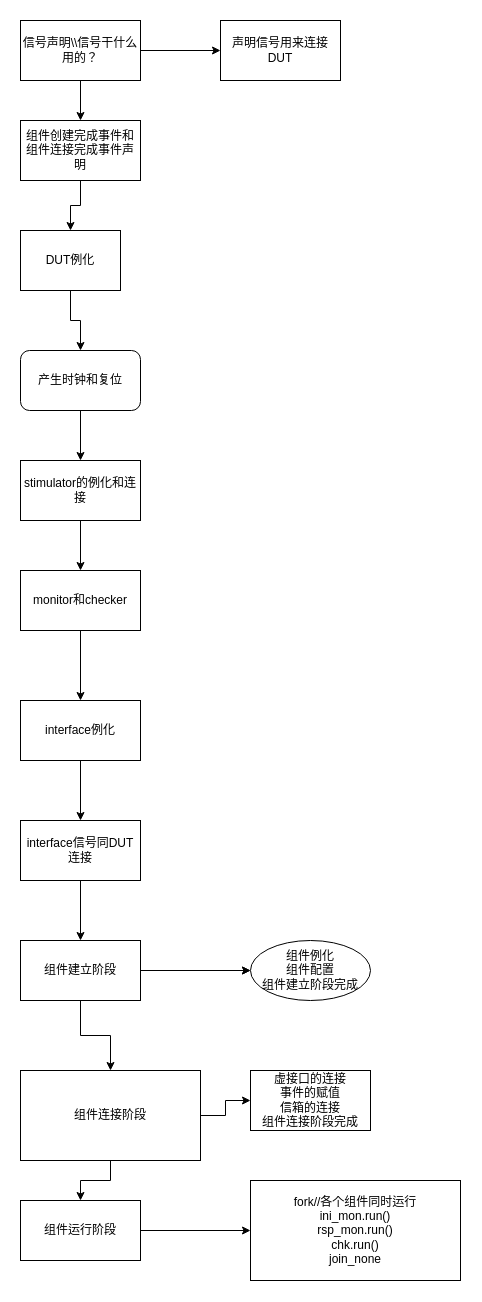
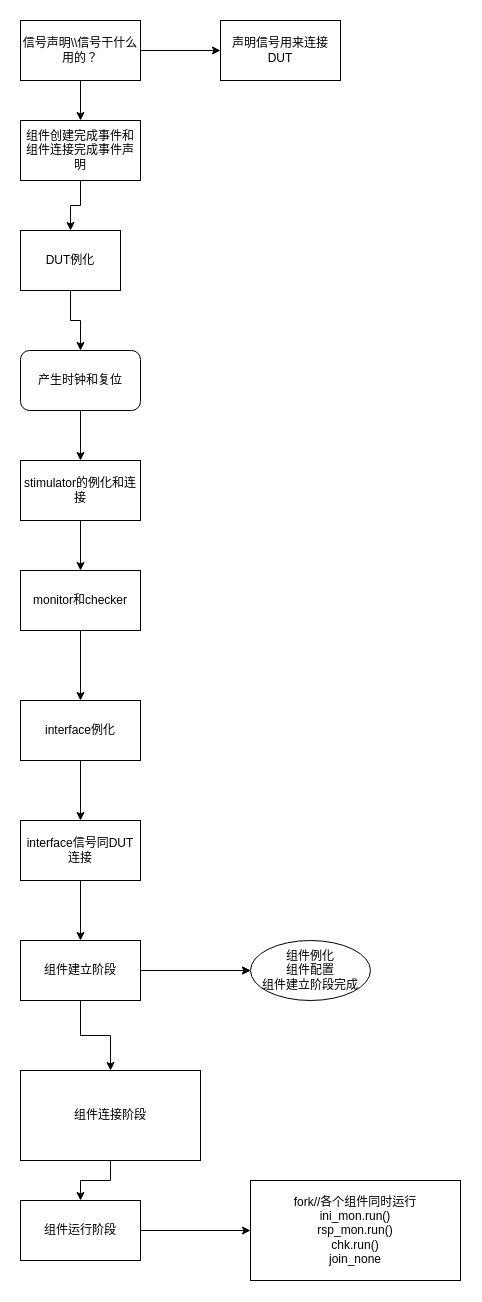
node "虚接口的连接 事件的赋值 信箱的连接 组件连接阶段完成": removed
edge "组件连接阶段" -> "虚接口的连接 事件的赋值 信箱的连接 组件连接阶段完成": removed
